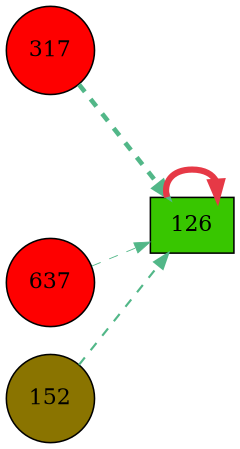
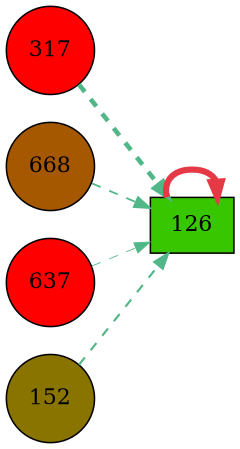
node "668": added
